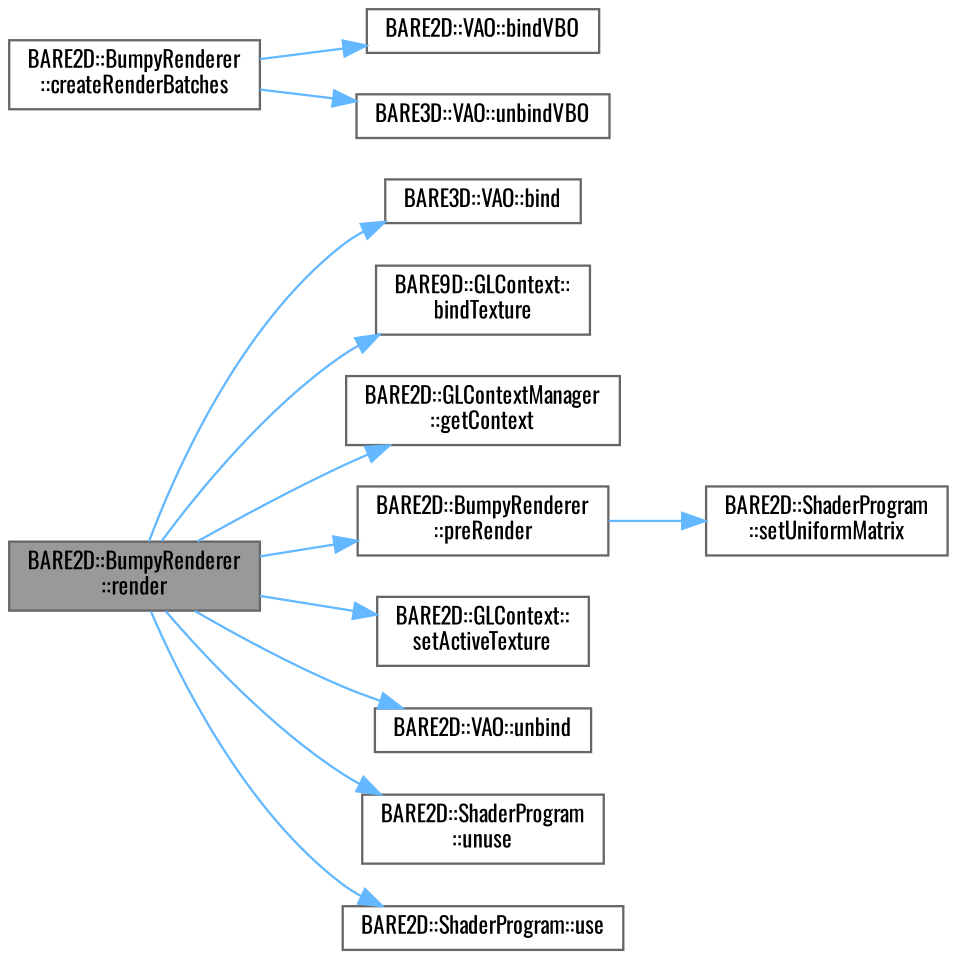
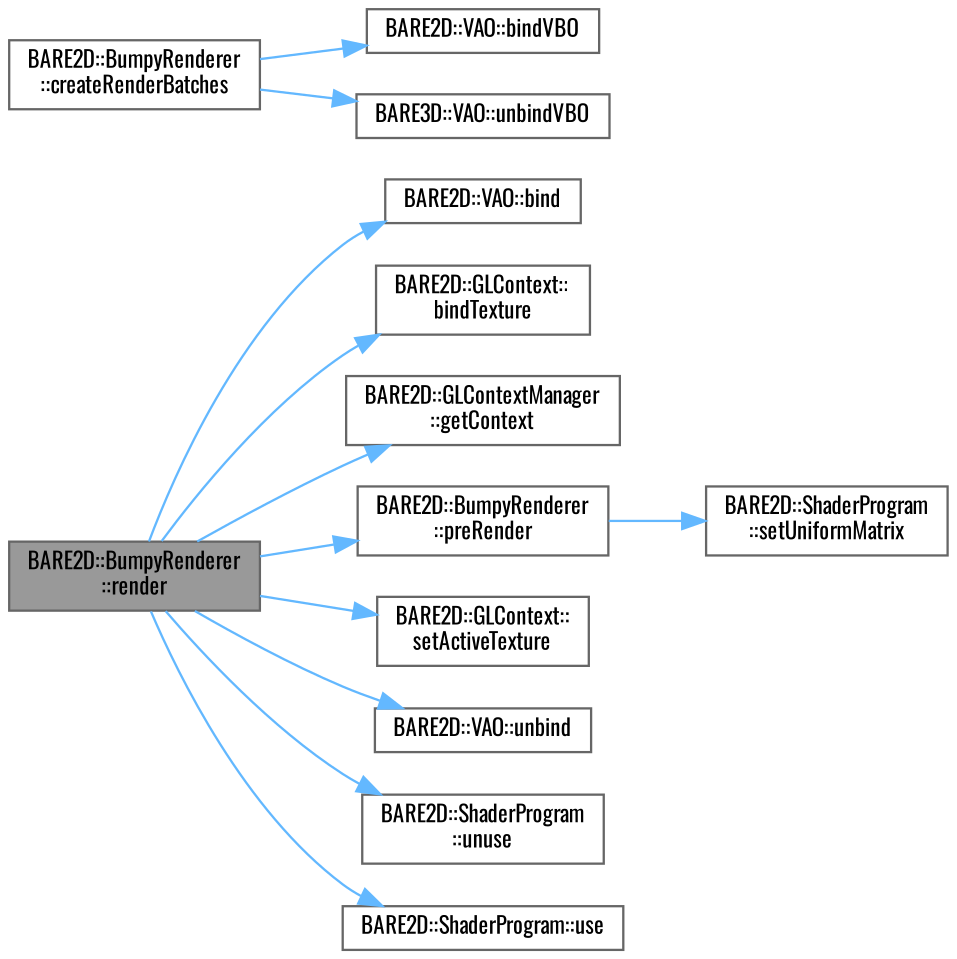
node "BARE3D::VAO::bind": label "BARE3D::VAO::bind" -> "BARE2D::VAO::bind"
node "BARE9D::GLContext:: bindTexture": label "BARE9D::GLContext:: bindTexture" -> "BARE2D::GLContext:: bindTexture"
